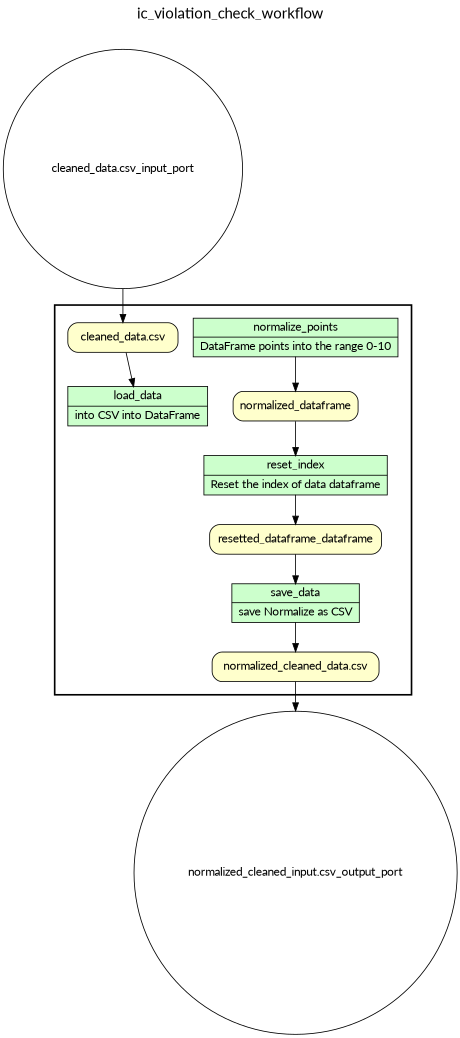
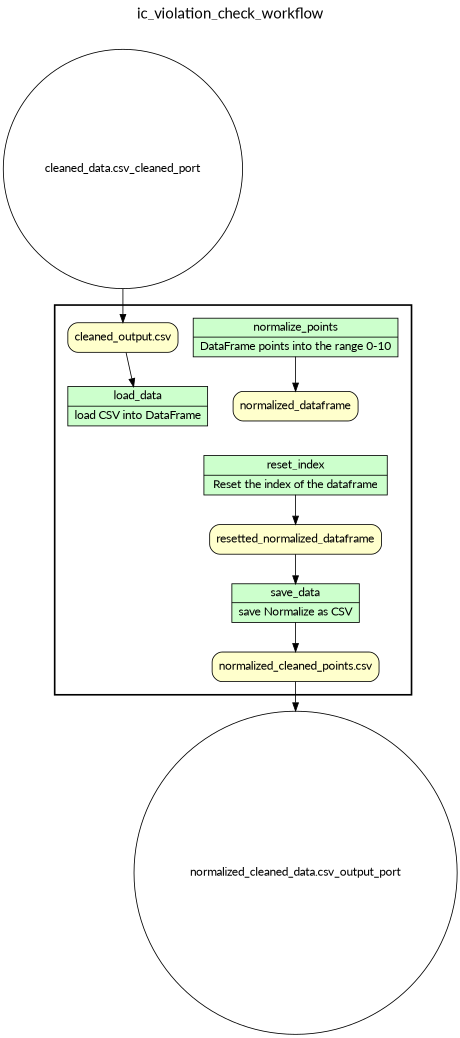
node "cleaned_data.csv_input_port": label "cleaned_data.csv_input_port" -> "cleaned_data.csv_cleaned_port"
node "cleaned_data.csv": label "cleaned_data.csv" -> "cleaned_output.csv"
node "load_data": text "into CSV into DataFrame" -> "load CSV into DataFrame"
edge "normalized_dataframe" -> "reset_index": removed
node "reset_index": text "Reset the index of data dataframe" -> "Reset the index of the dataframe"
node "resetted_dataframe_dataframe": label "resetted_dataframe_dataframe" -> "resetted_normalized_dataframe"
node "normalized_cleaned_data.csv": label "normalized_cleaned_data.csv" -> "normalized_cleaned_points.csv"
node "normalized_cleaned_input.csv_output_port": label "normalized_cleaned_input.csv_output_port" -> "normalized_cleaned_data.csv_output_port"
